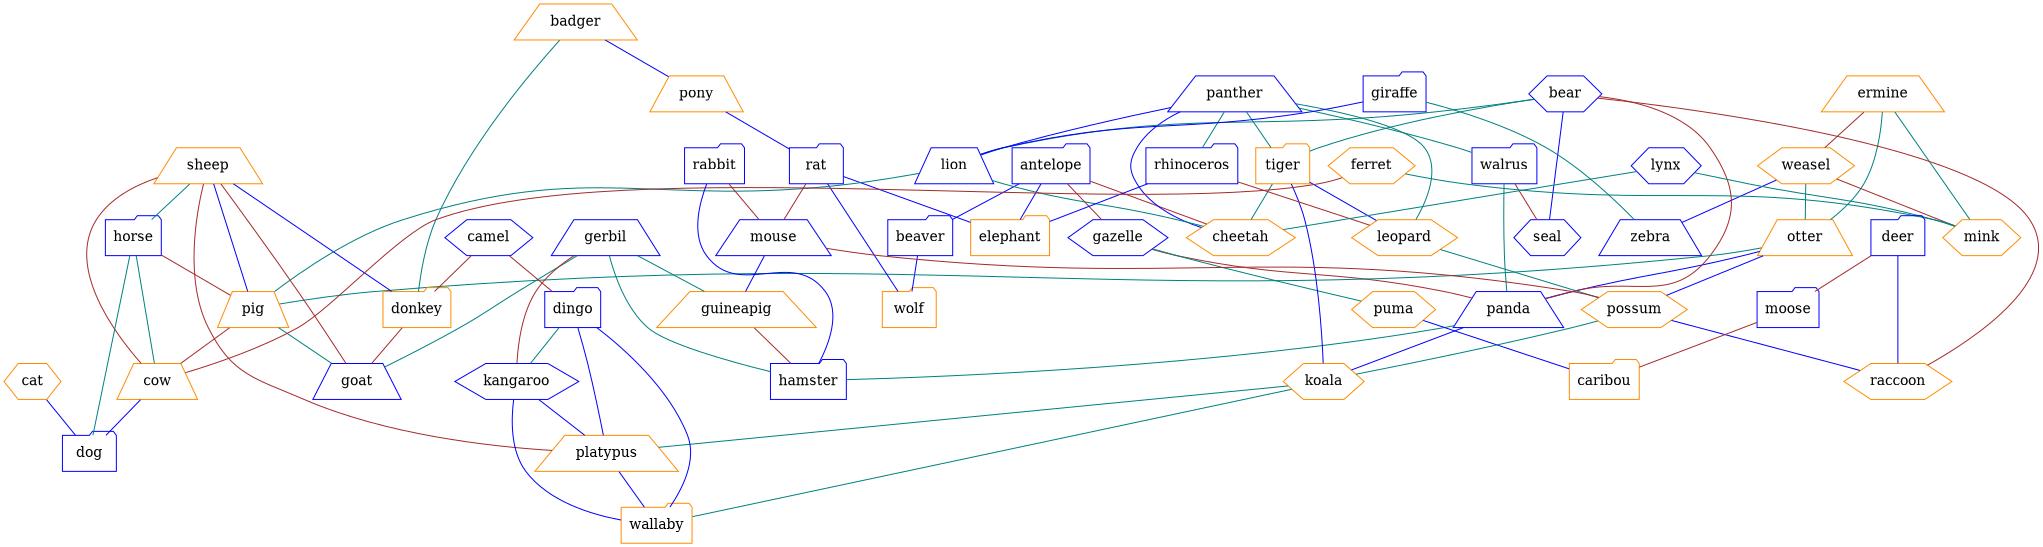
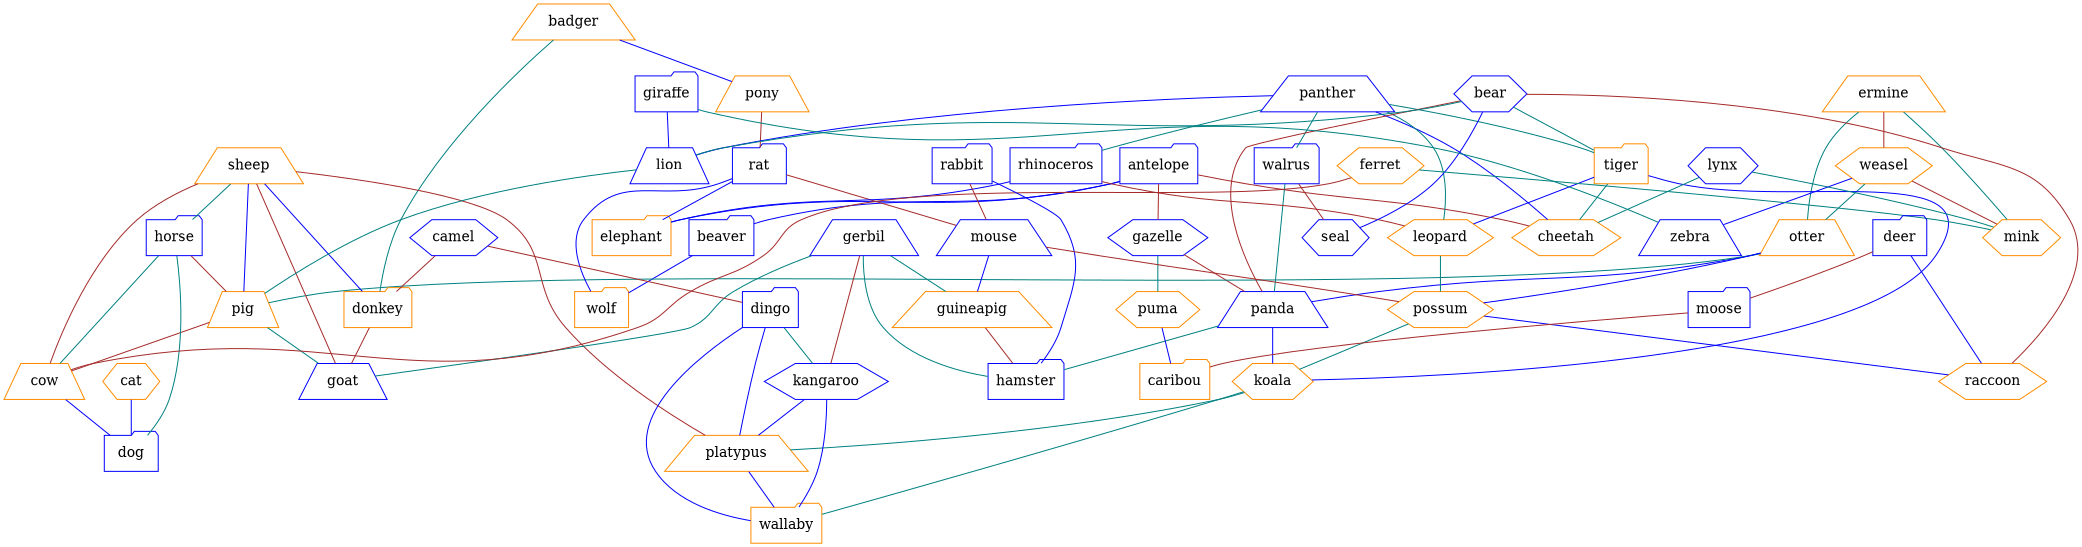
edge "pony" -- "rat": color blue -> brown
edge "lion" -- "cheetah": removed
